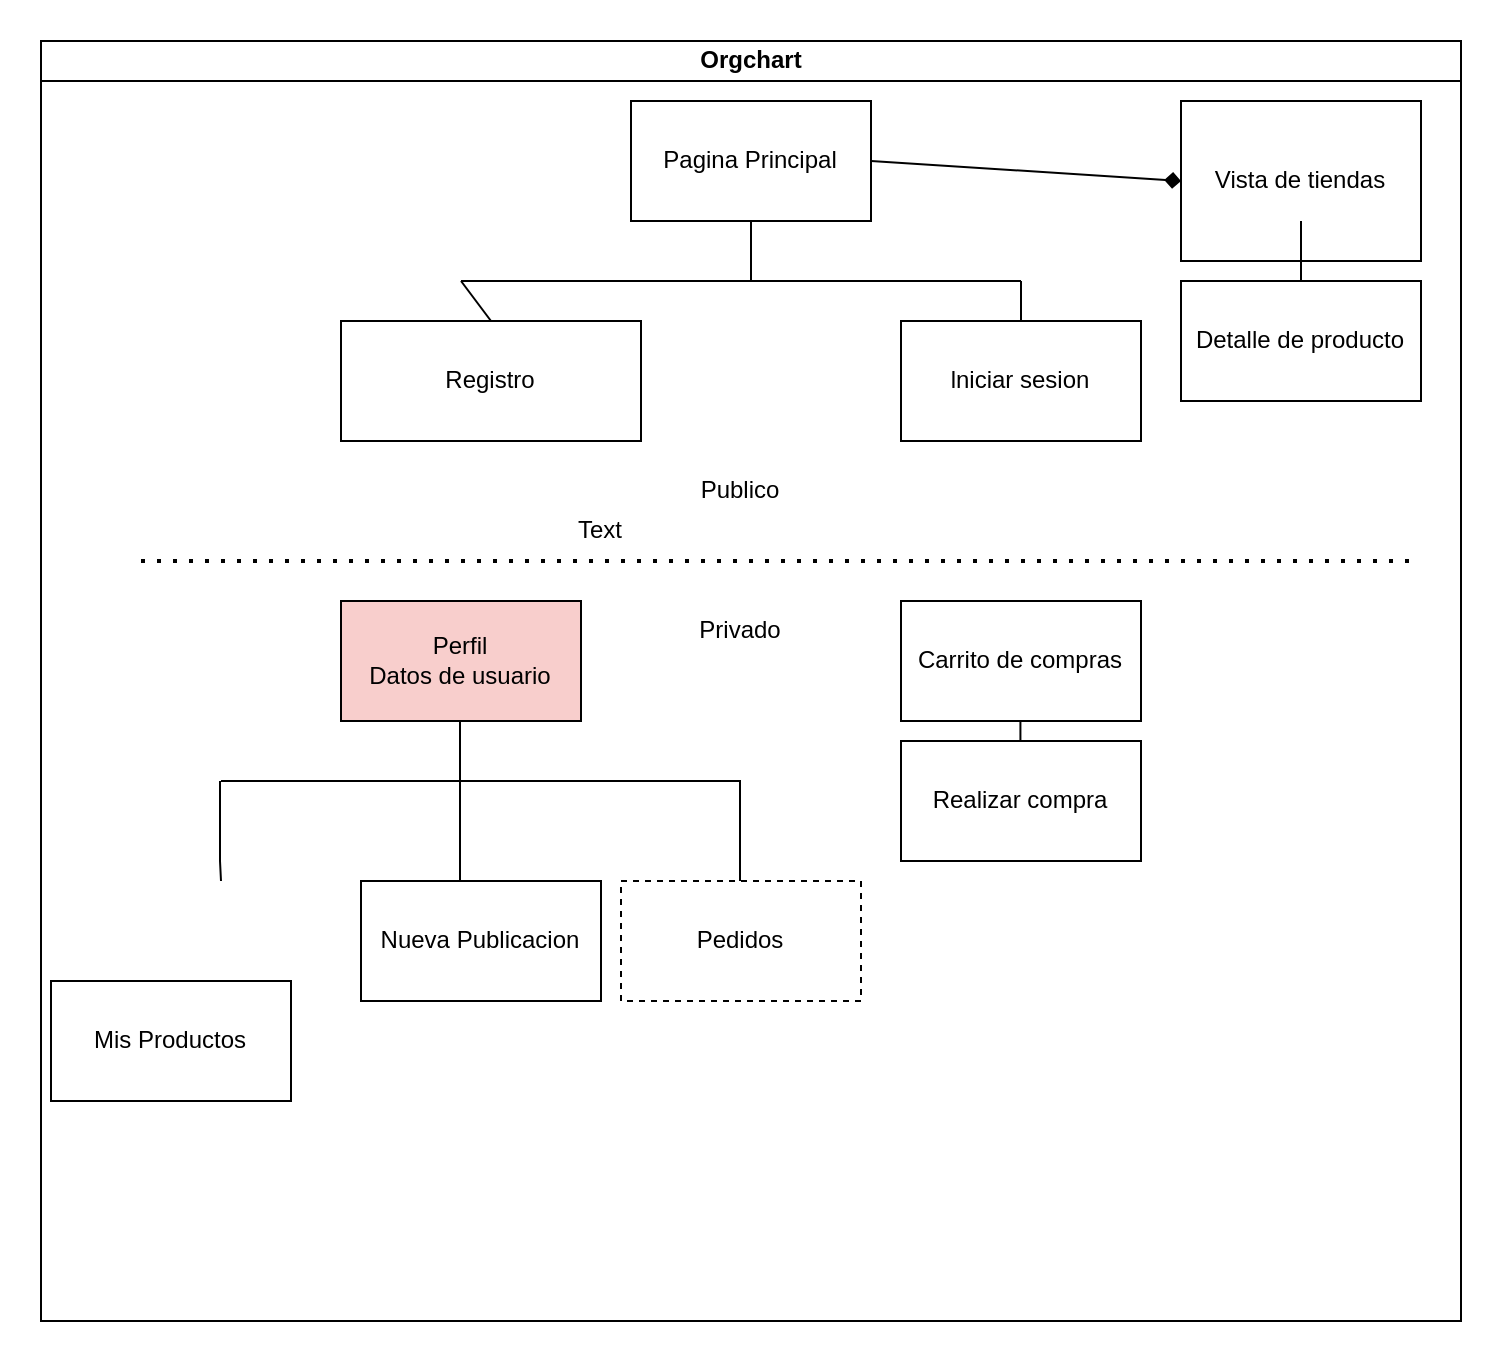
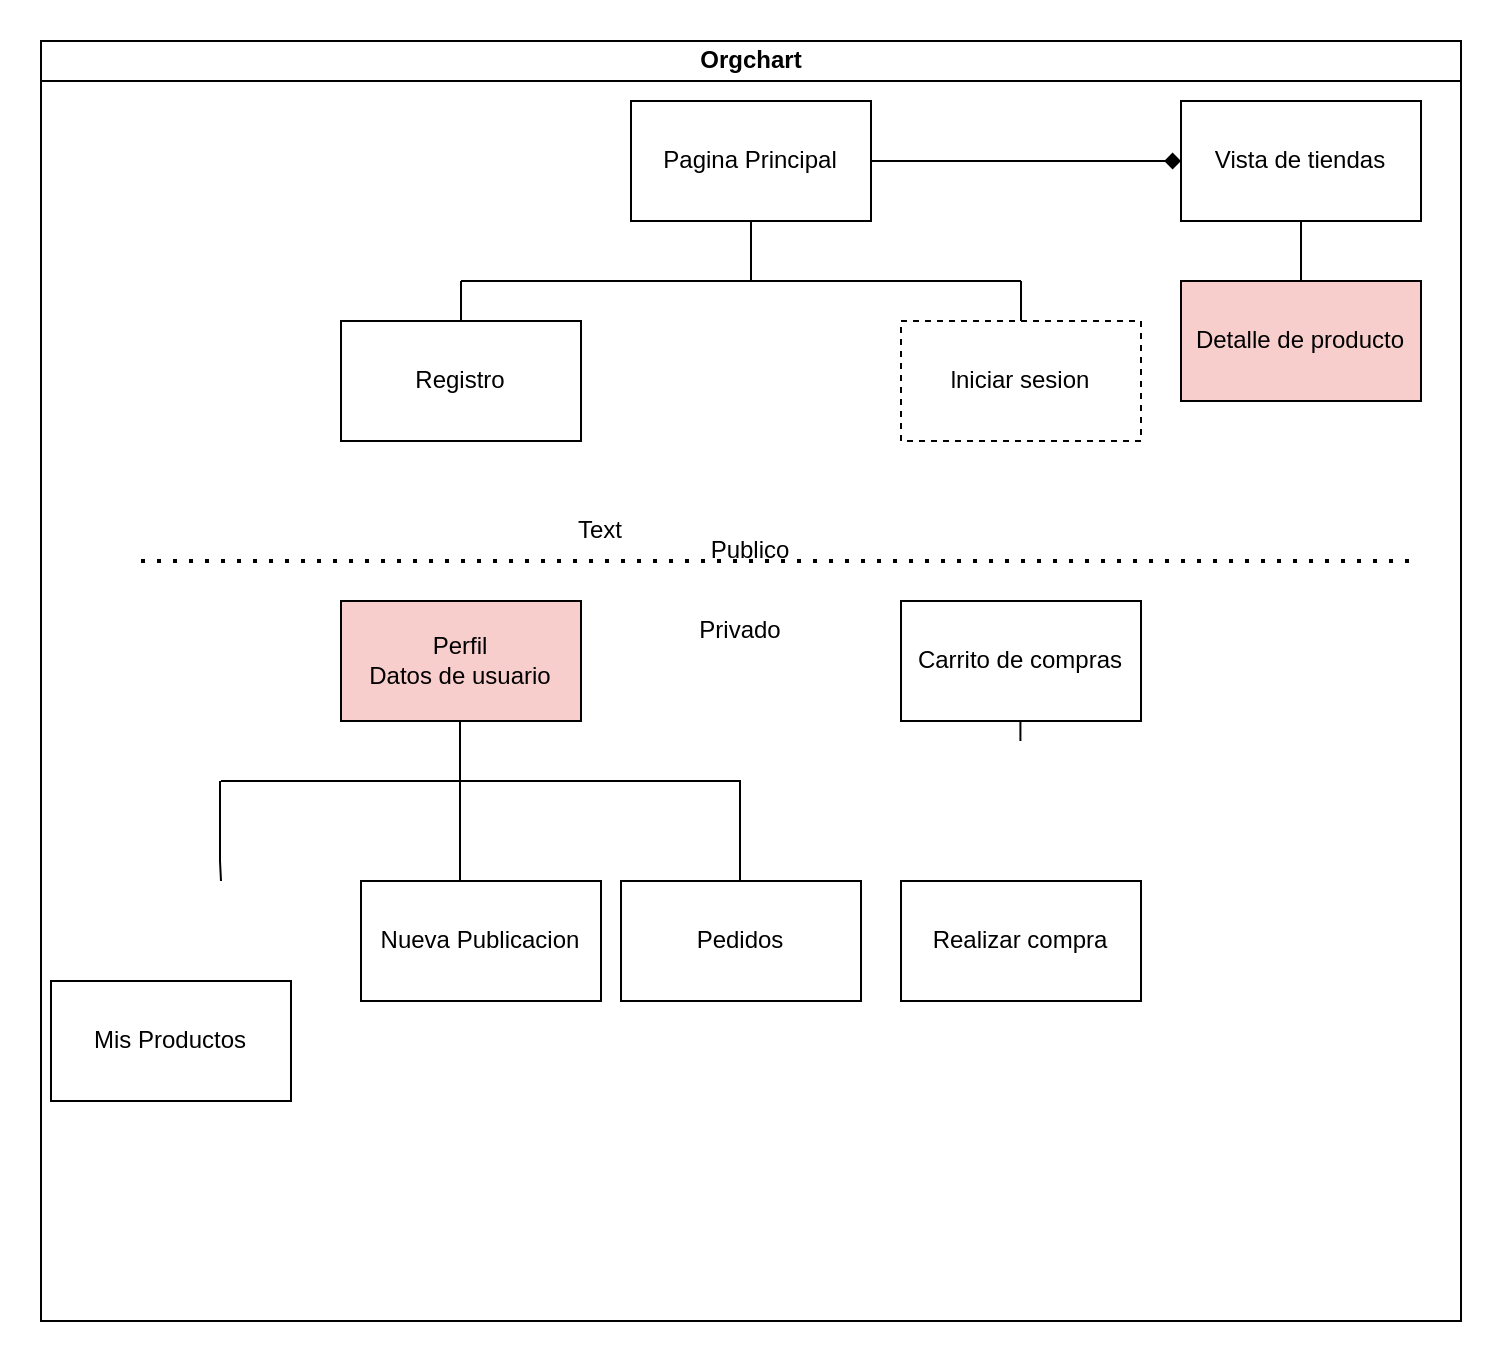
node "Vista de tiendas": size 240x160 -> 240x120
node "Detalle de producto": fillcolor #ffffff -> #f8cecc
node "Registro": size 300x120 -> 240x120
node "lniciar sesion": style solid -> dashed
node "Publico": moved (741, 491) -> (751, 551)
node "Realizar compra": moved (1021, 801) -> (1021, 941)
node "Pedidos": style dashed -> solid
